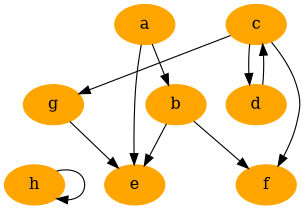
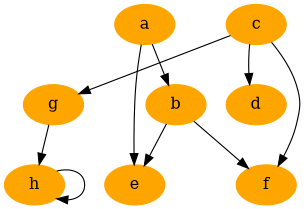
edge "d" -> "c": removed
edge "g" -> "e": now "g" -> "h"
